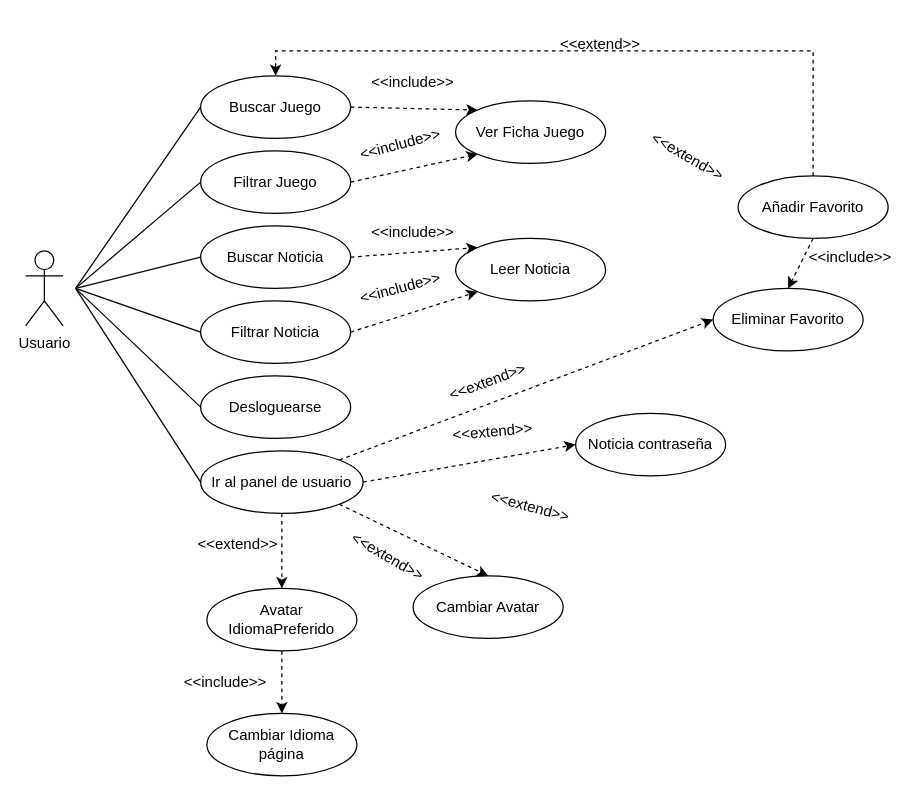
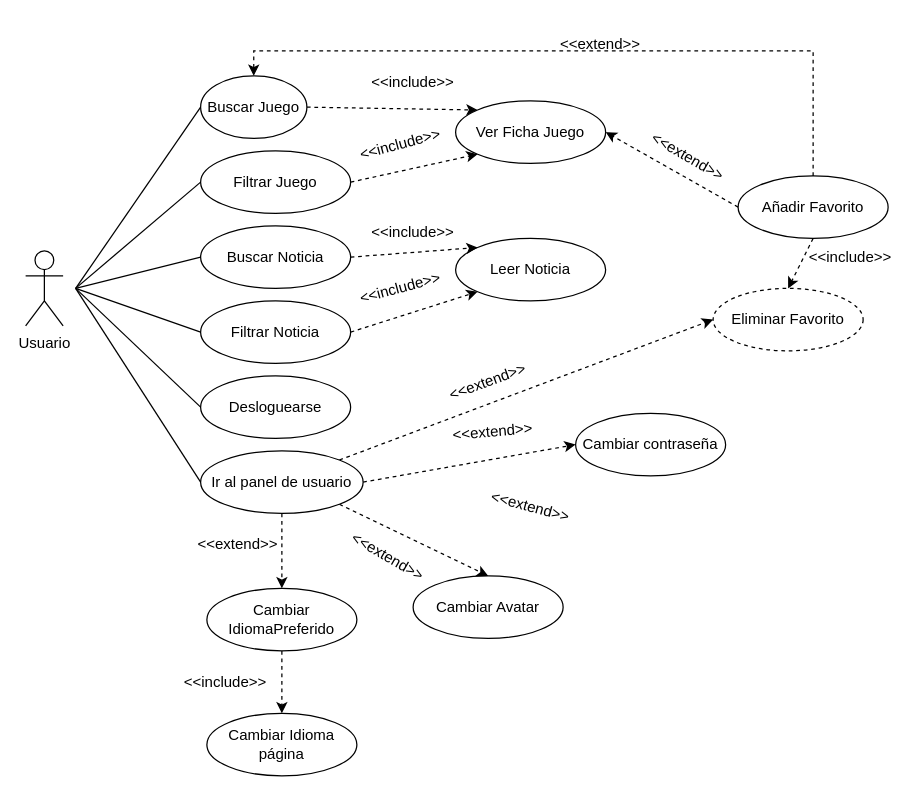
node "Buscar Juego": size 150x63 -> 106x63
edge "Añadir Favorito" -> "Ver Ficha Juego": added
node "Eliminar Favorito": style solid -> dashed
node "Noticia contraseña": label "Noticia contraseña" -> "Cambiar contraseña"
node "Avatar IdiomaPreferido": label "Avatar IdiomaPreferido" -> "Cambiar IdiomaPreferido"
